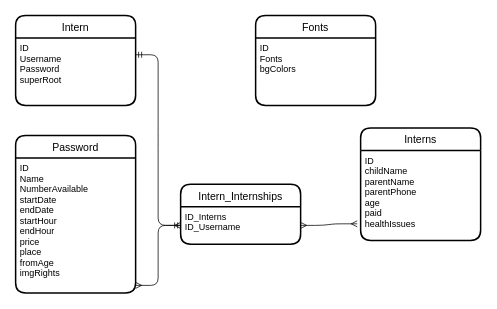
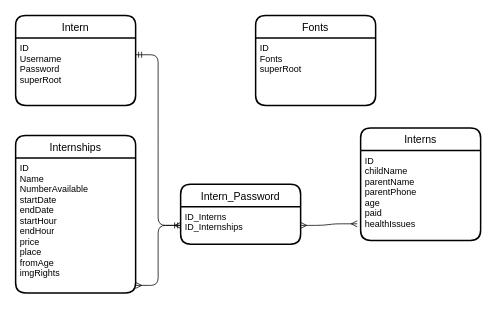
node "ID Fonts bgColors": label "ID Fonts bgColors" -> "ID Fonts superRoot"
node "Password": label "Password" -> "Internships"
node "Intern_Internships": label "Intern_Internships" -> "Intern_Password"
node "ID_Interns ID_Username": label "ID_Interns ID_Username" -> "ID_Interns ID_Internships"
